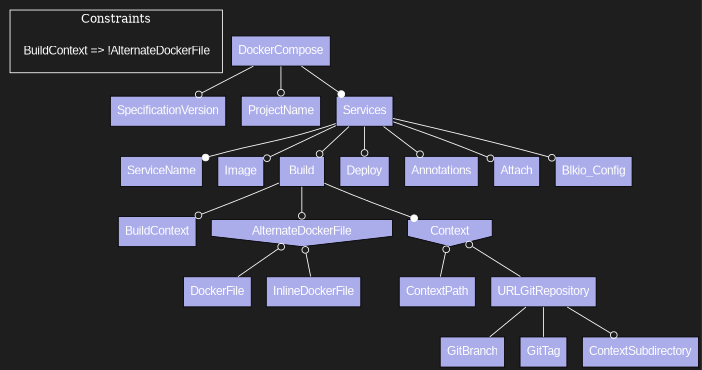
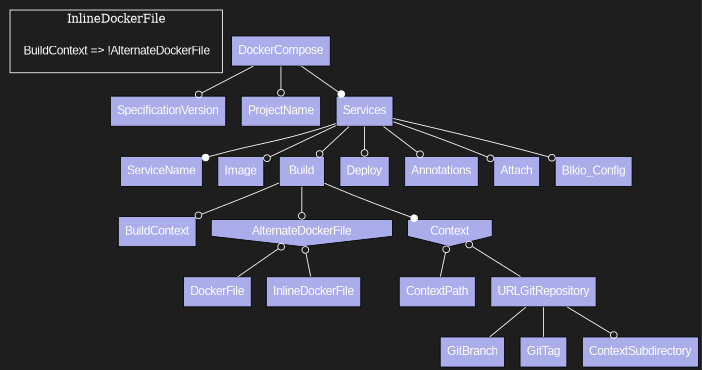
cluster "Constraints": label "Constraints" -> "InlineDockerFile"
